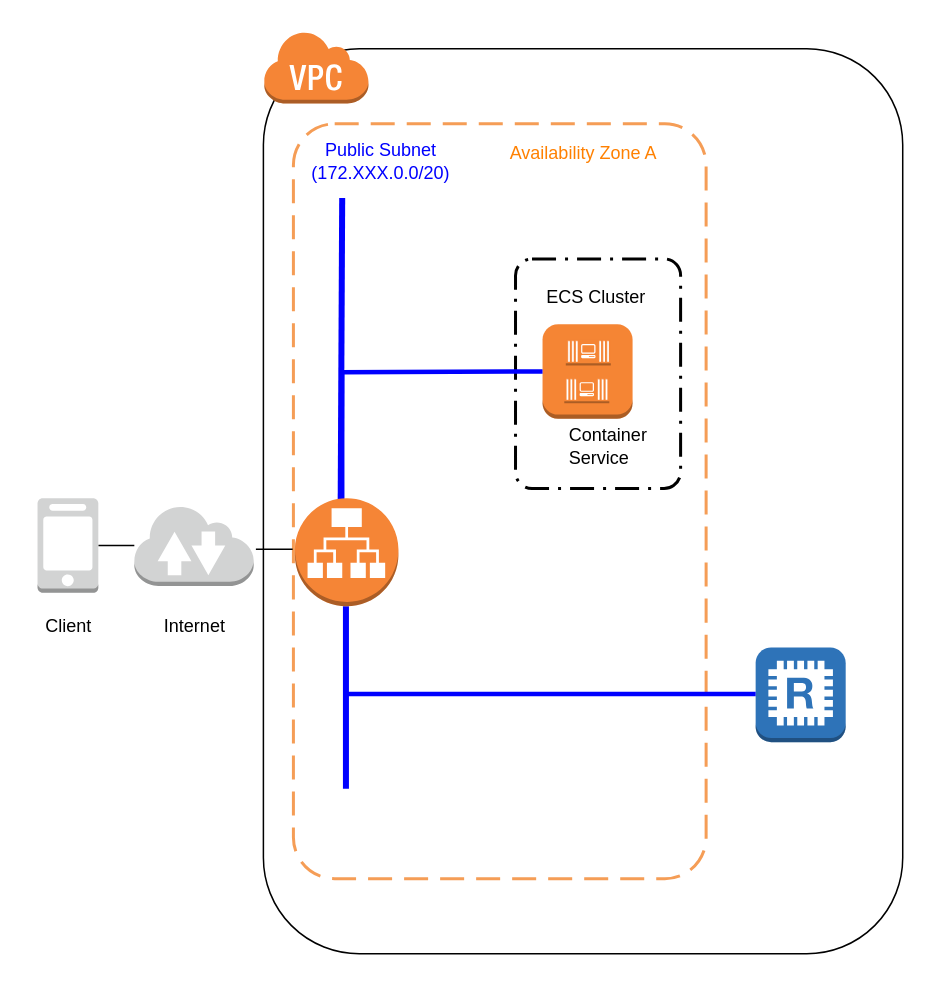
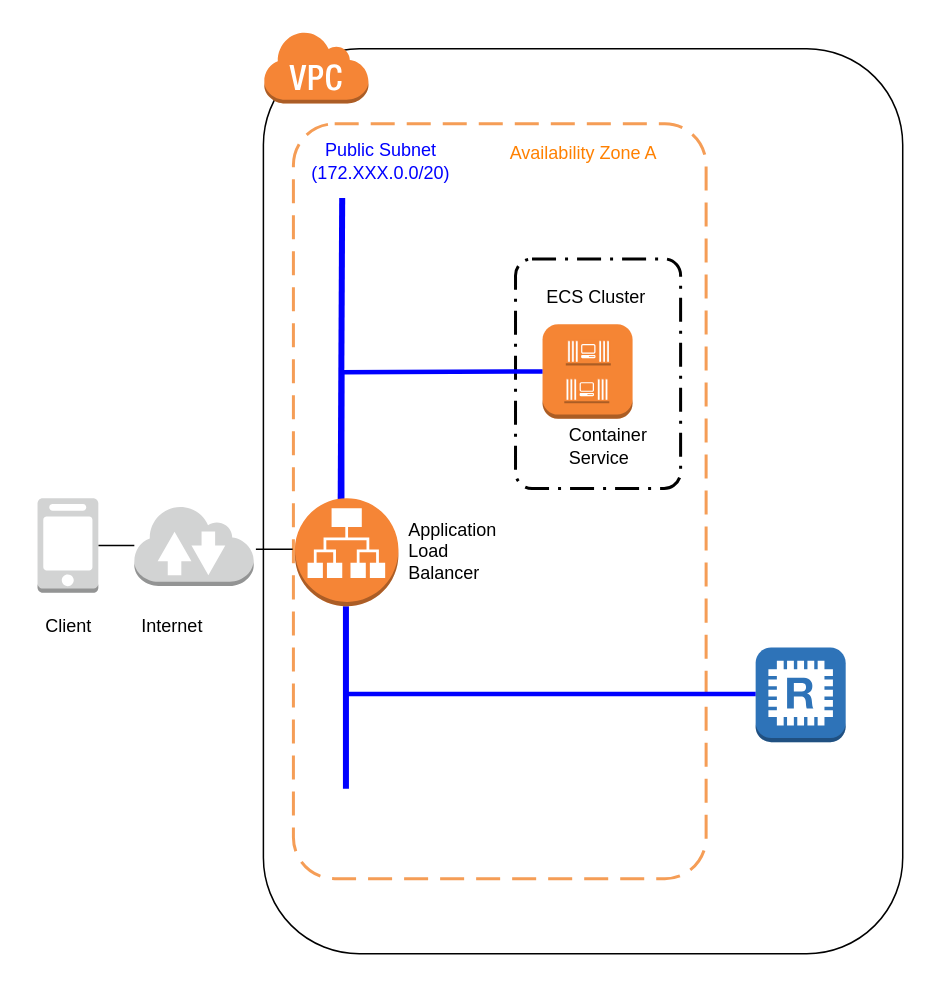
node "Application Load Balancer": added
node "Internet": moved (194, 626) -> (172, 626)
